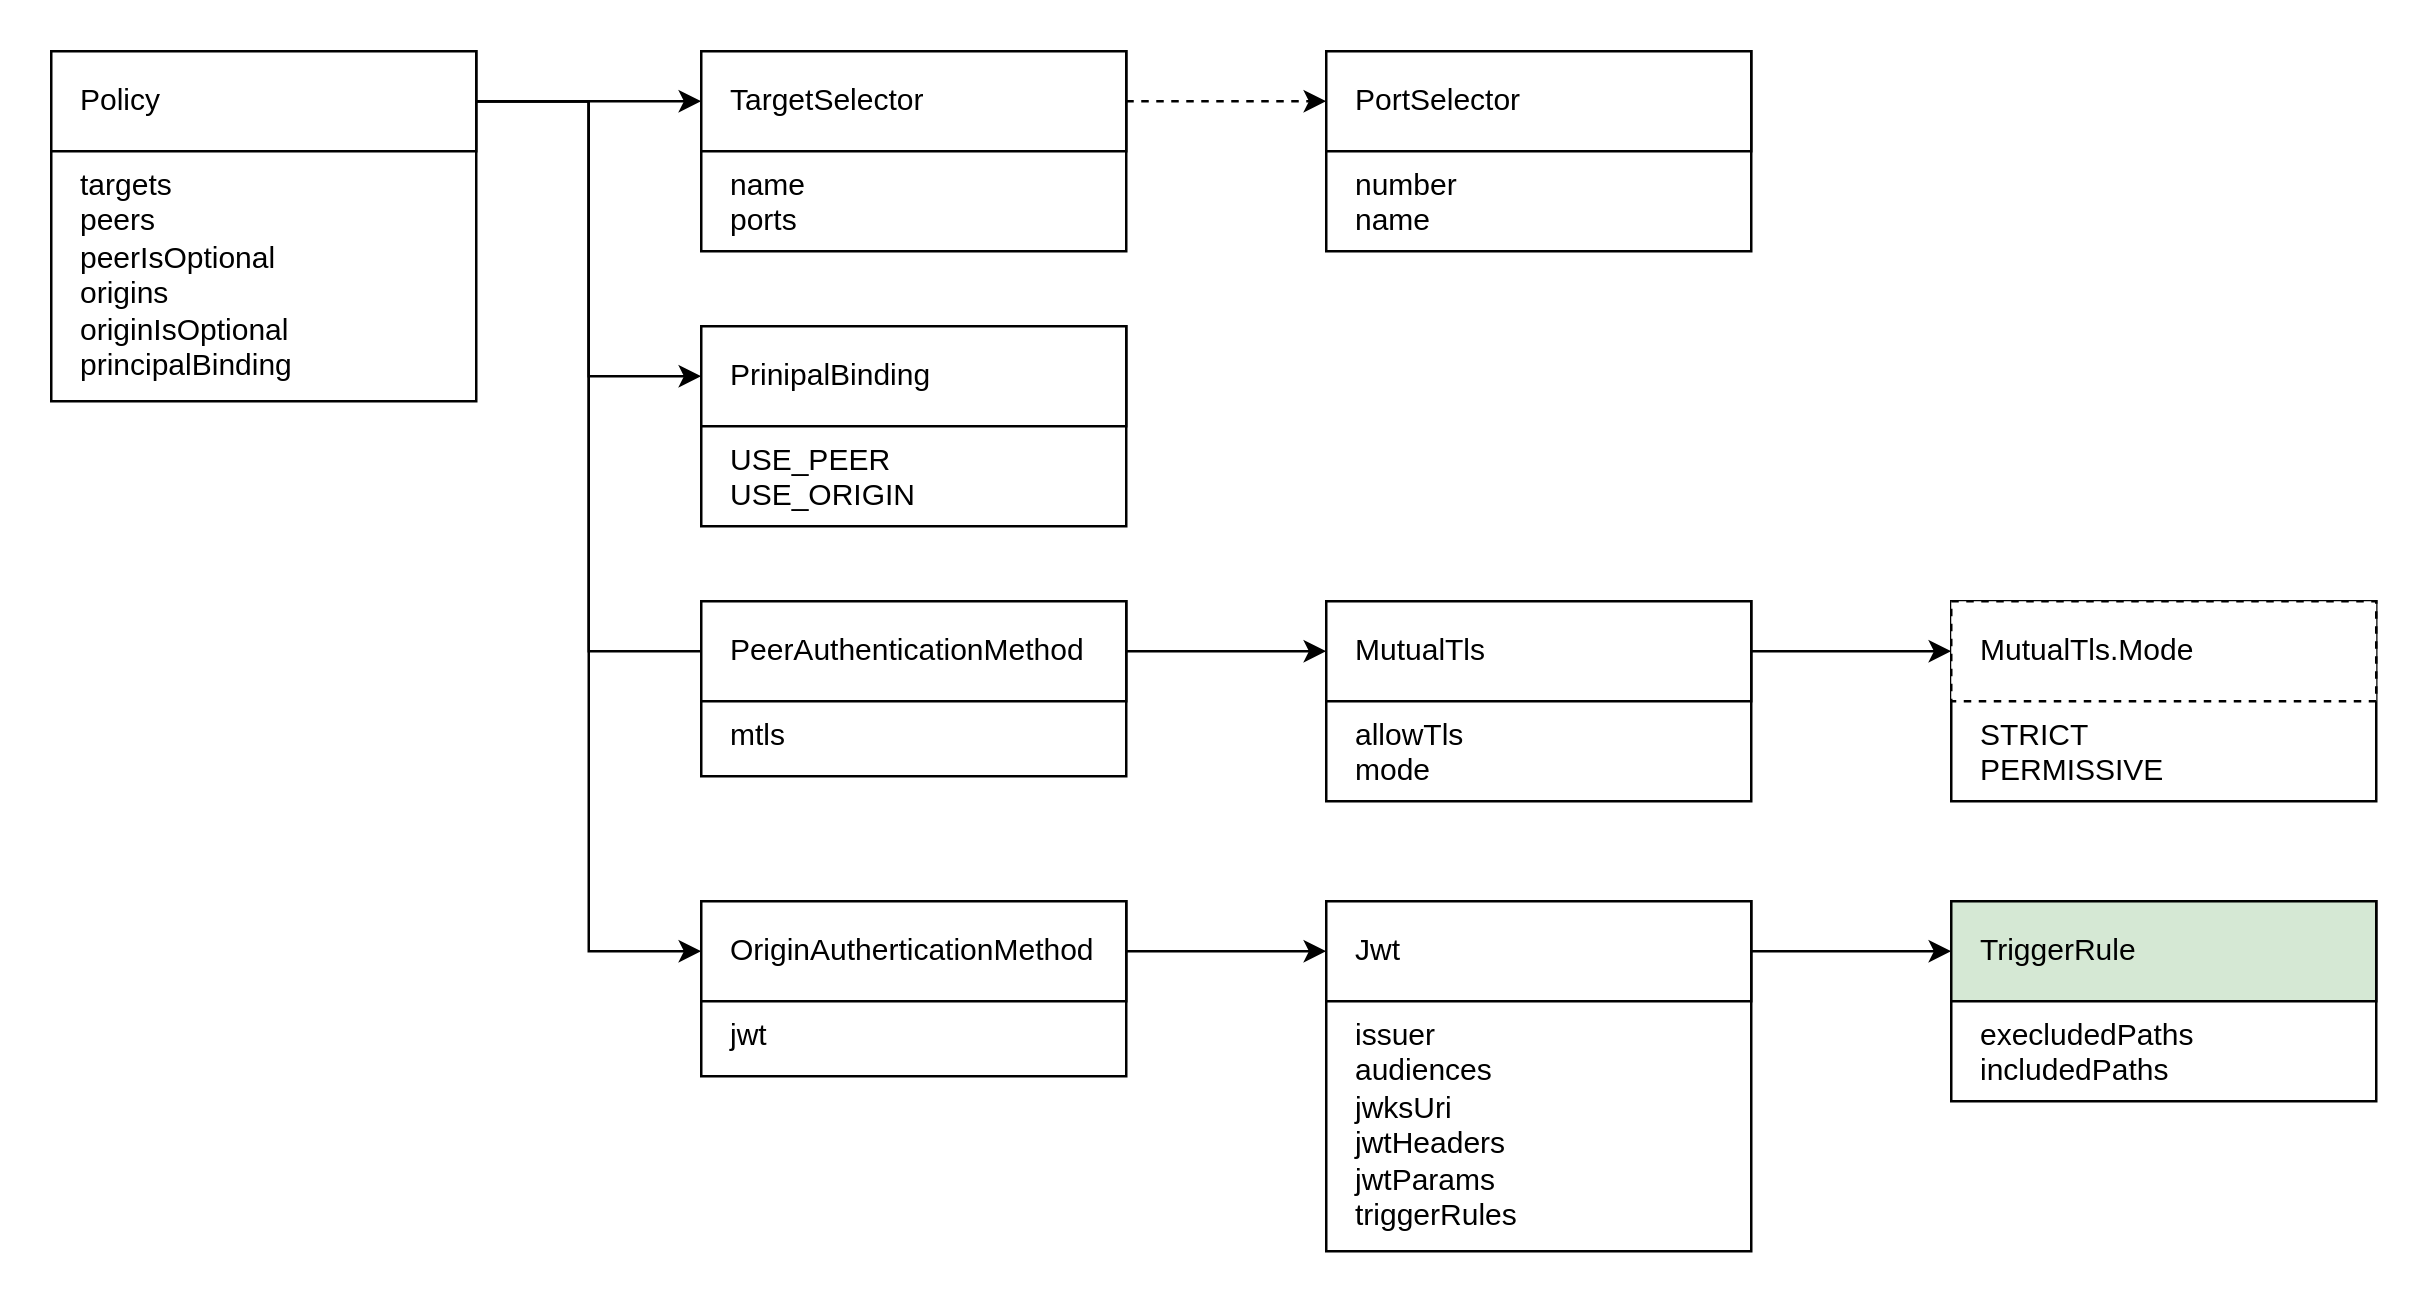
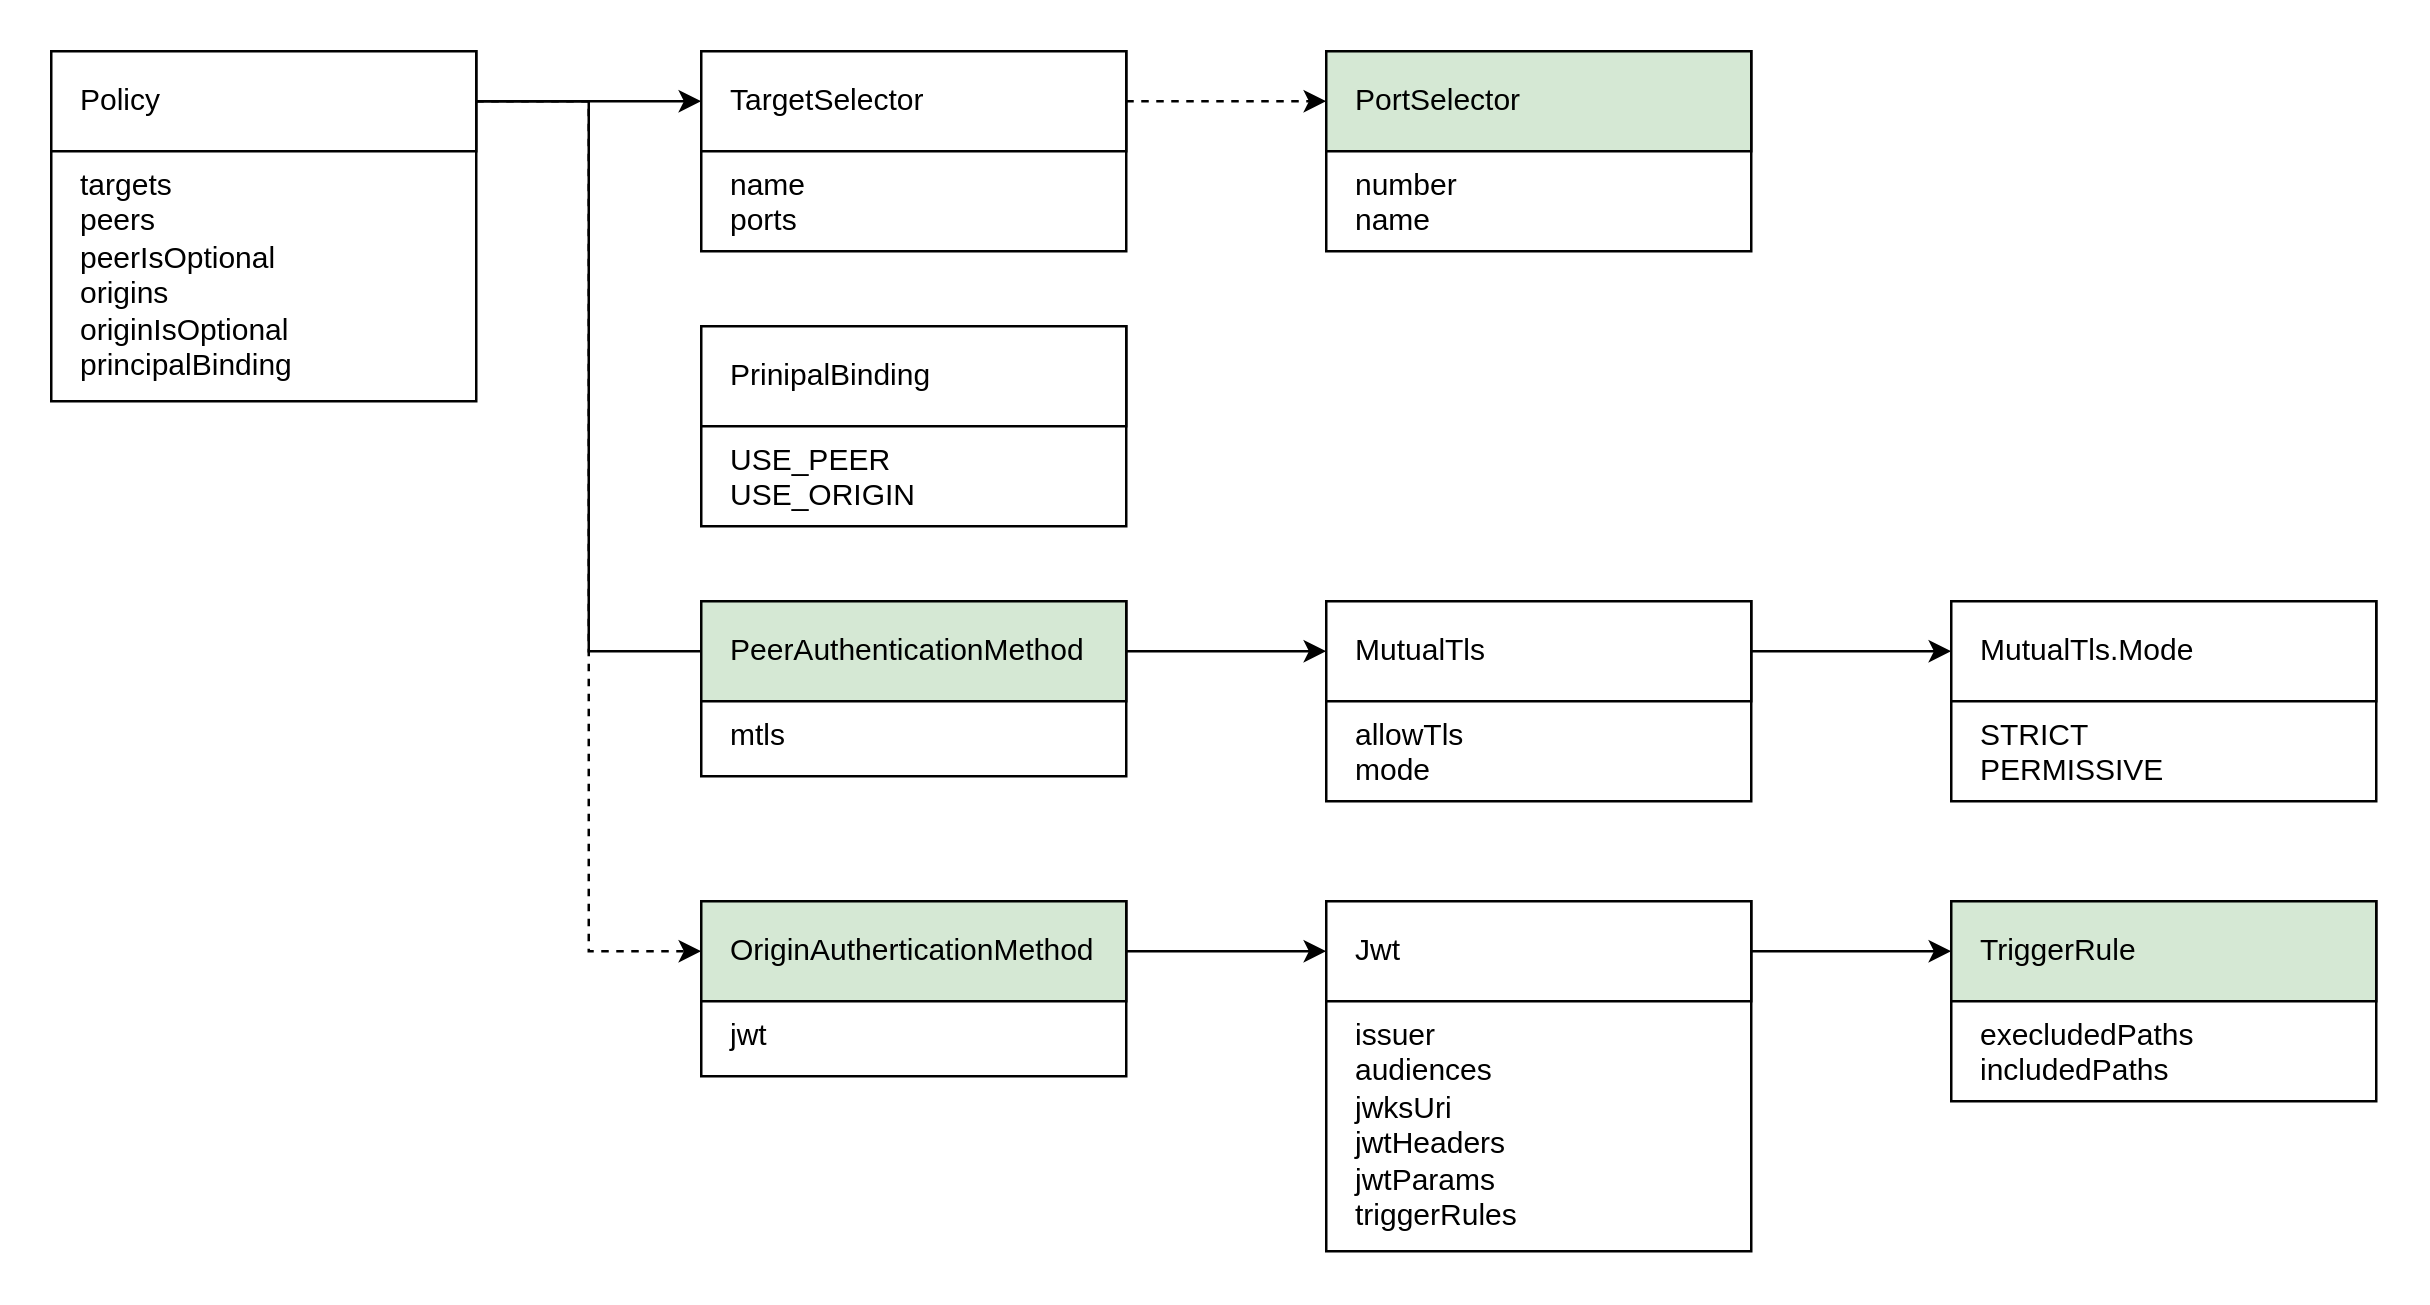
node "PortSelector": fillcolor #ffffff -> #d5e8d4
edge "Policy" -> "PrinipalBinding": removed
node "PeerAuthenticationMethod": fillcolor #ffffff -> #d5e8d4
node "MutualTls.Mode": style dashed -> solid
edge "Policy" -> "OriginAutherticationMethod": style solid -> dashed
node "OriginAutherticationMethod": fillcolor #ffffff -> #d5e8d4
